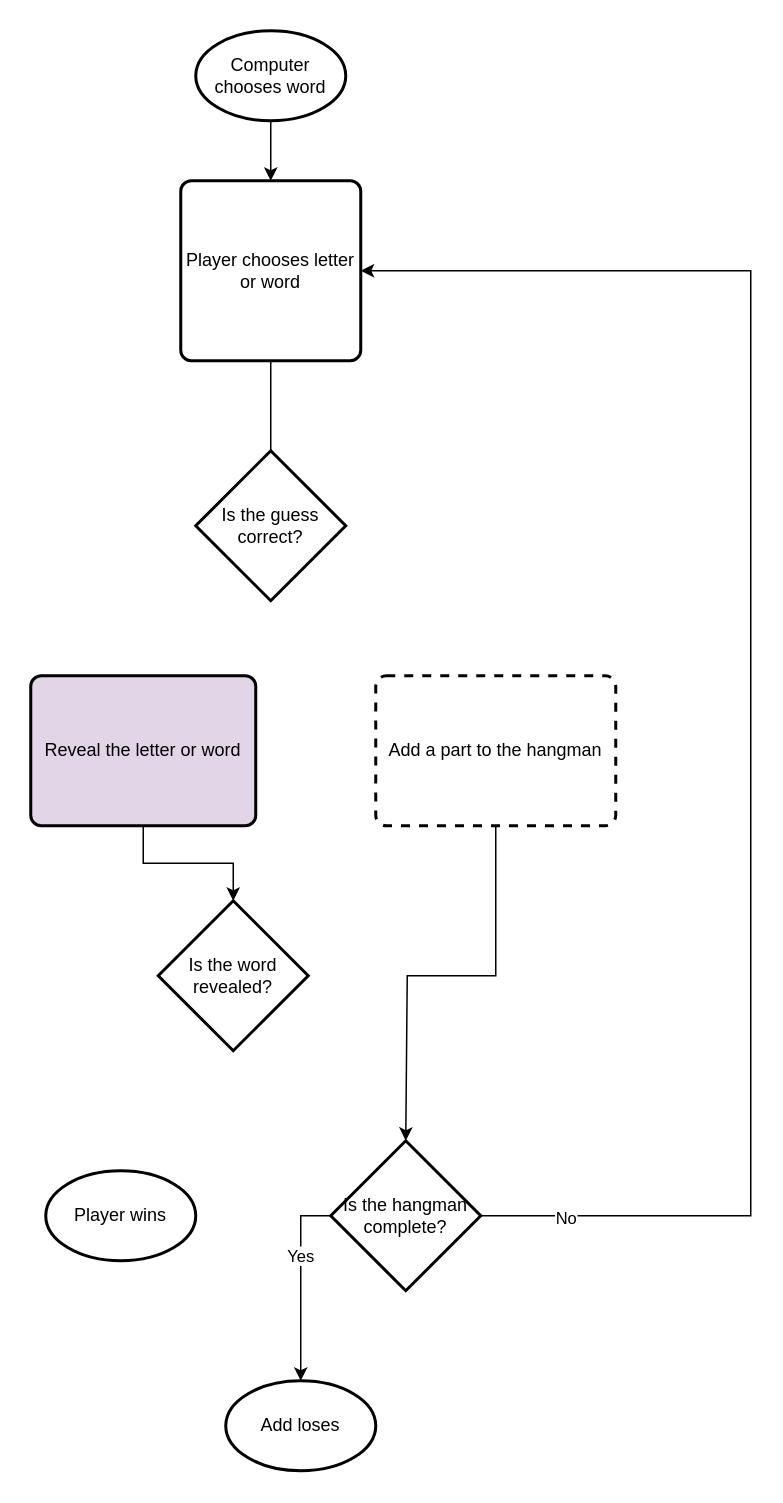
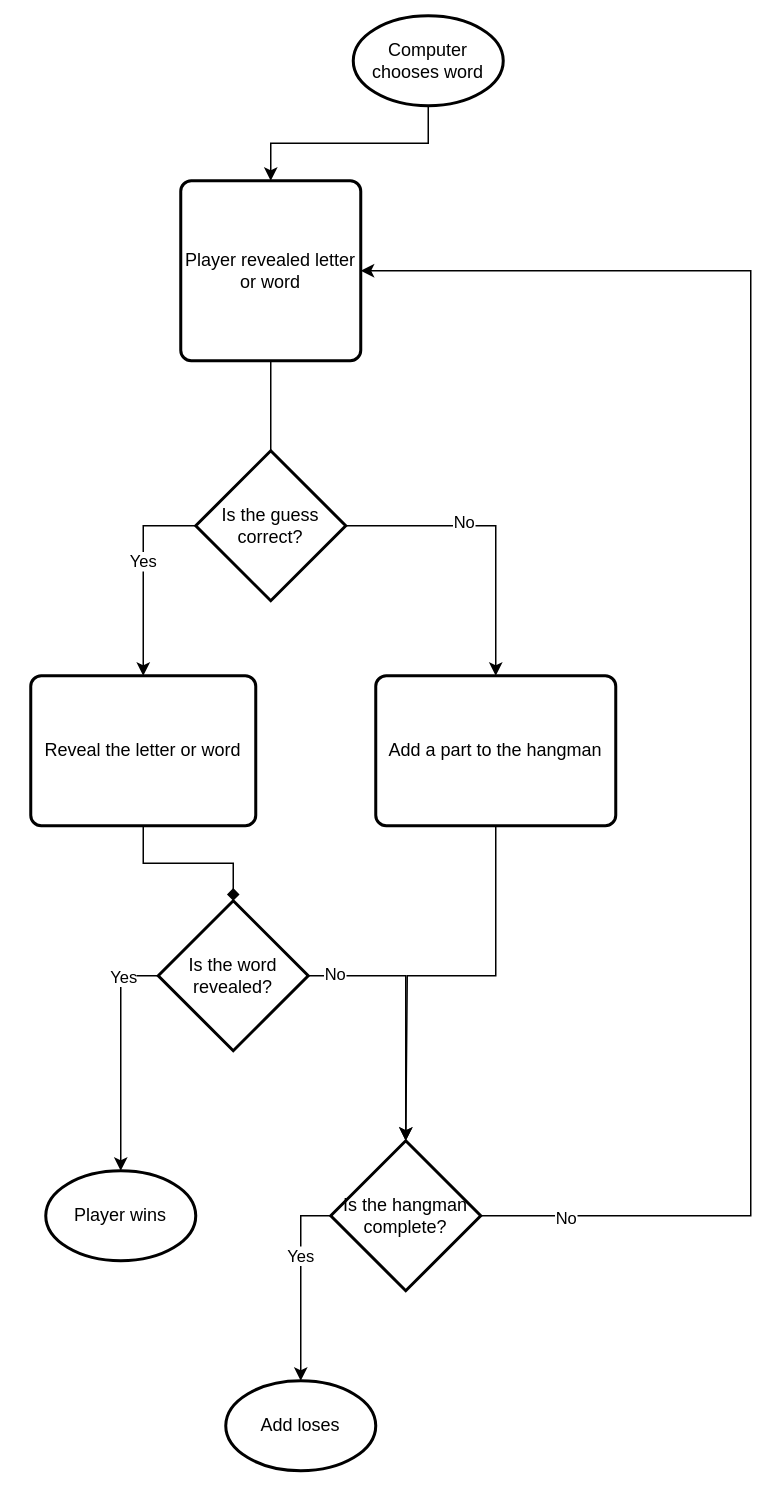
node "Computer chooses word": moved (271, 76) -> (428, 61)
node "Player chooses letter or word": label "Player chooses letter or word" -> "Player revealed letter or word"
edge "Is the guess correct?" -> "Add a part to the hangman": added, label "No"
edge "Is the guess correct?" -> "Reveal the letter or word": added, label "Yes"
node "Reveal the letter or word": fillcolor #e1d5e7 -> #ffffff
node "Add a part to the hangman": style dashed -> solid
edge "Reveal the letter or word" -> "Is the word revealed?": arrowhead classic -> diamond
edge "Is the word revealed?" -> "Is the hangman complete?": added, label "No"
edge "Is the word revealed?" -> "Player wins": added, label "Yes"
